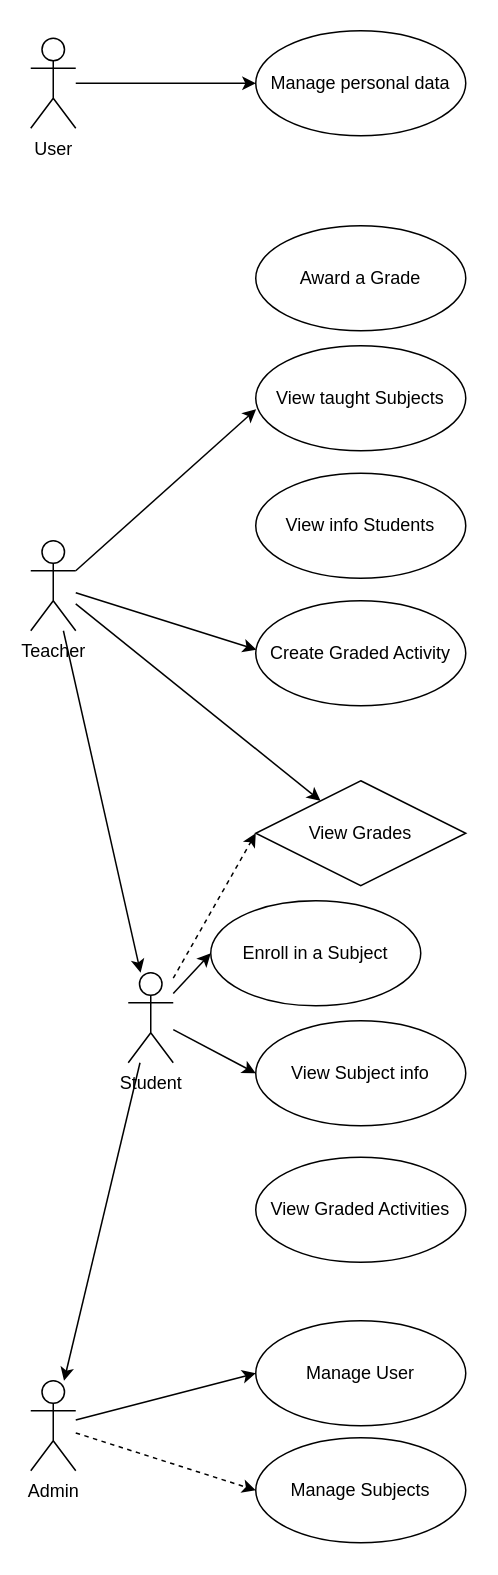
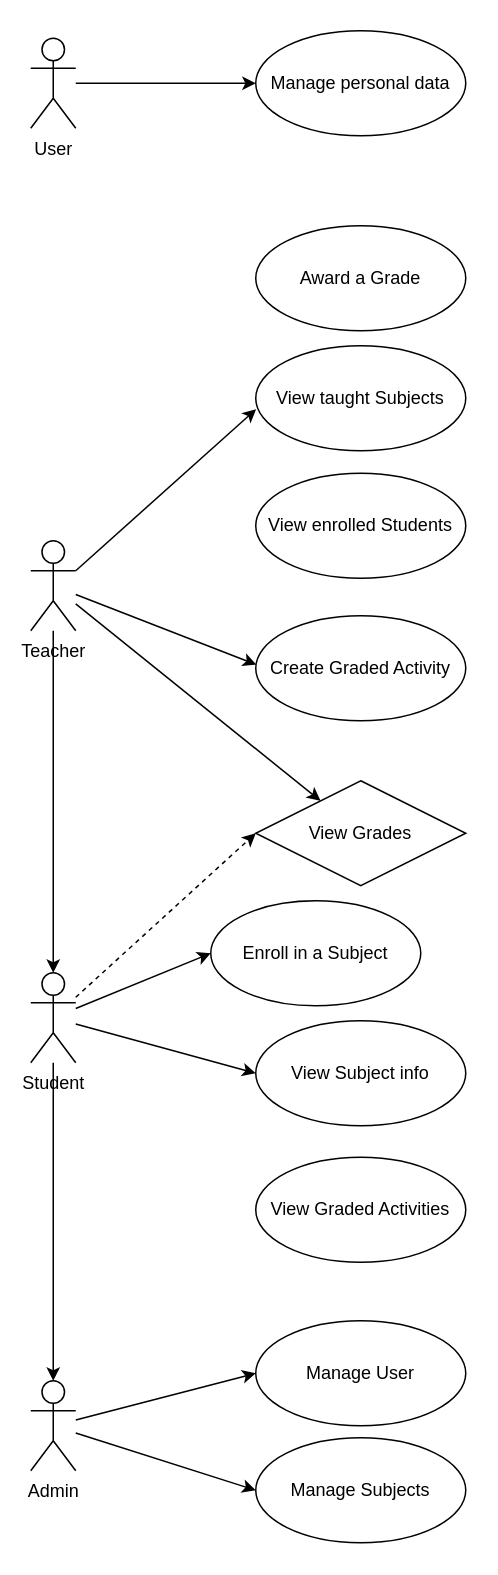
node "View info Students": label "View info Students" -> "View enrolled Students"
node "Create Graded Activity": moved (361, 653) -> (361, 668)
node "Student": moved (151, 1018) -> (53, 1018)
edge "Admin" -> "Manage Subjects": style dashed -> solid
